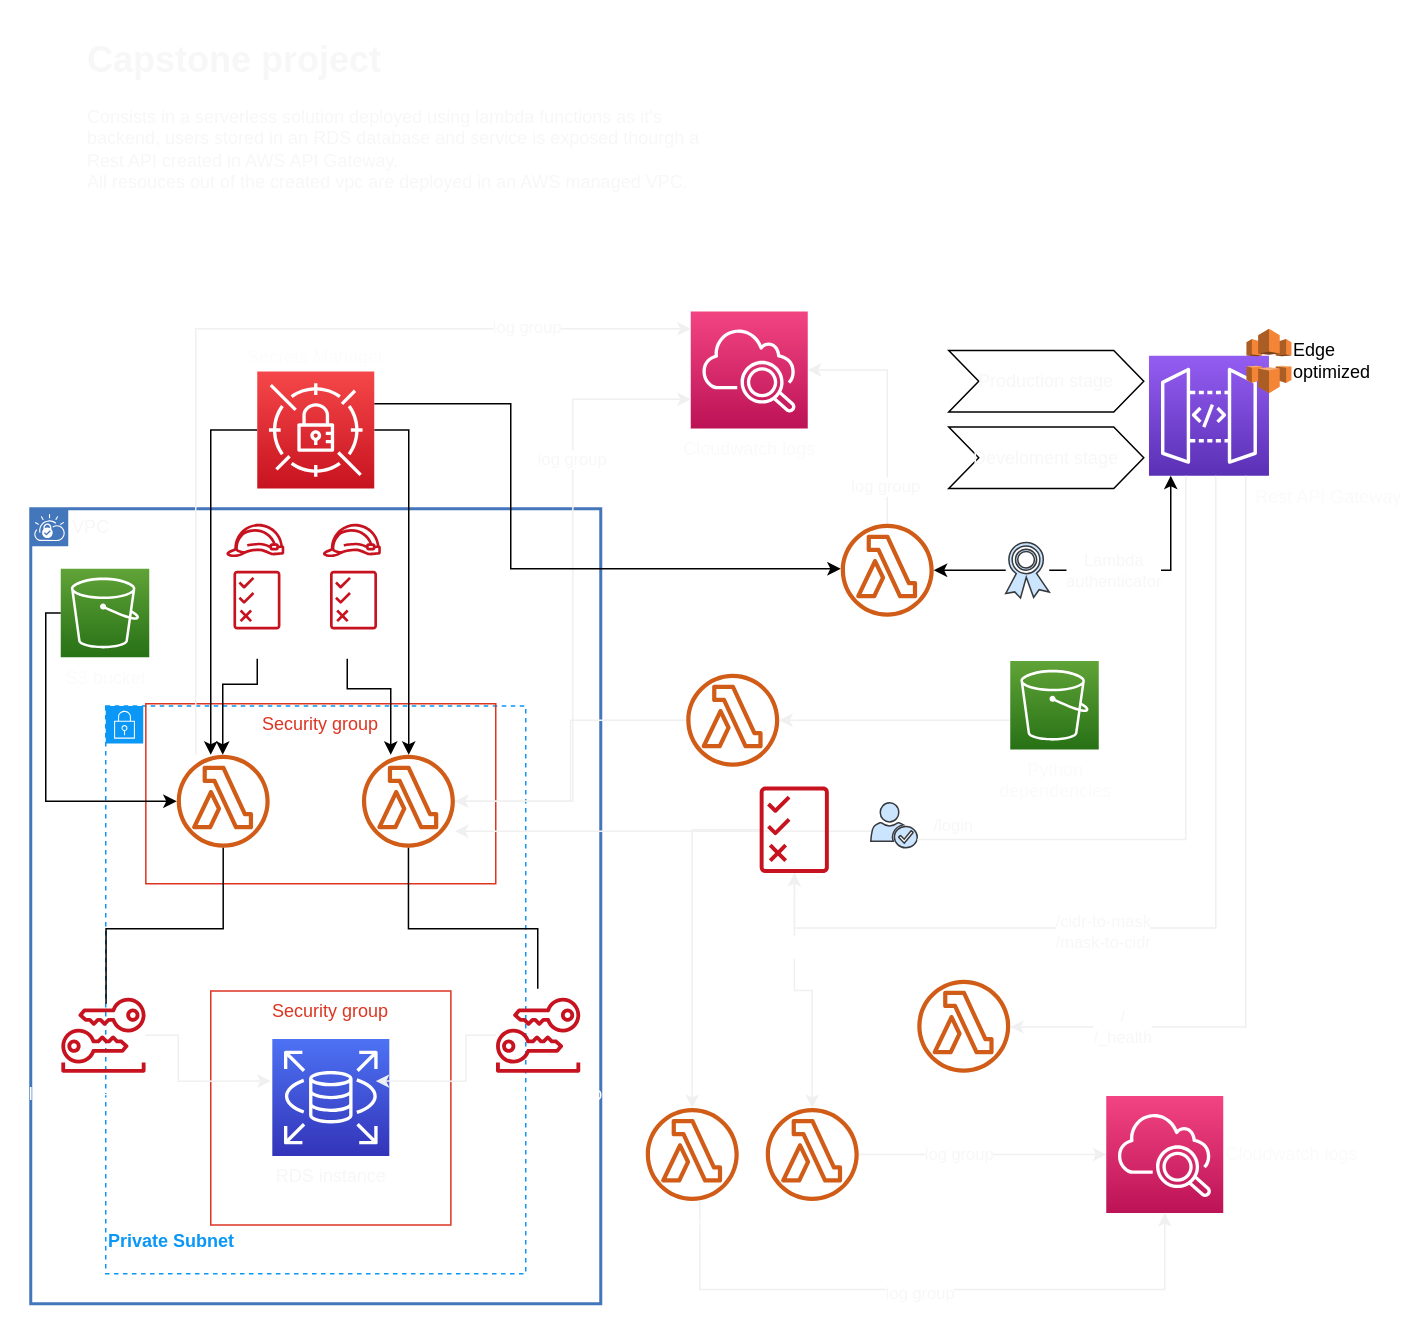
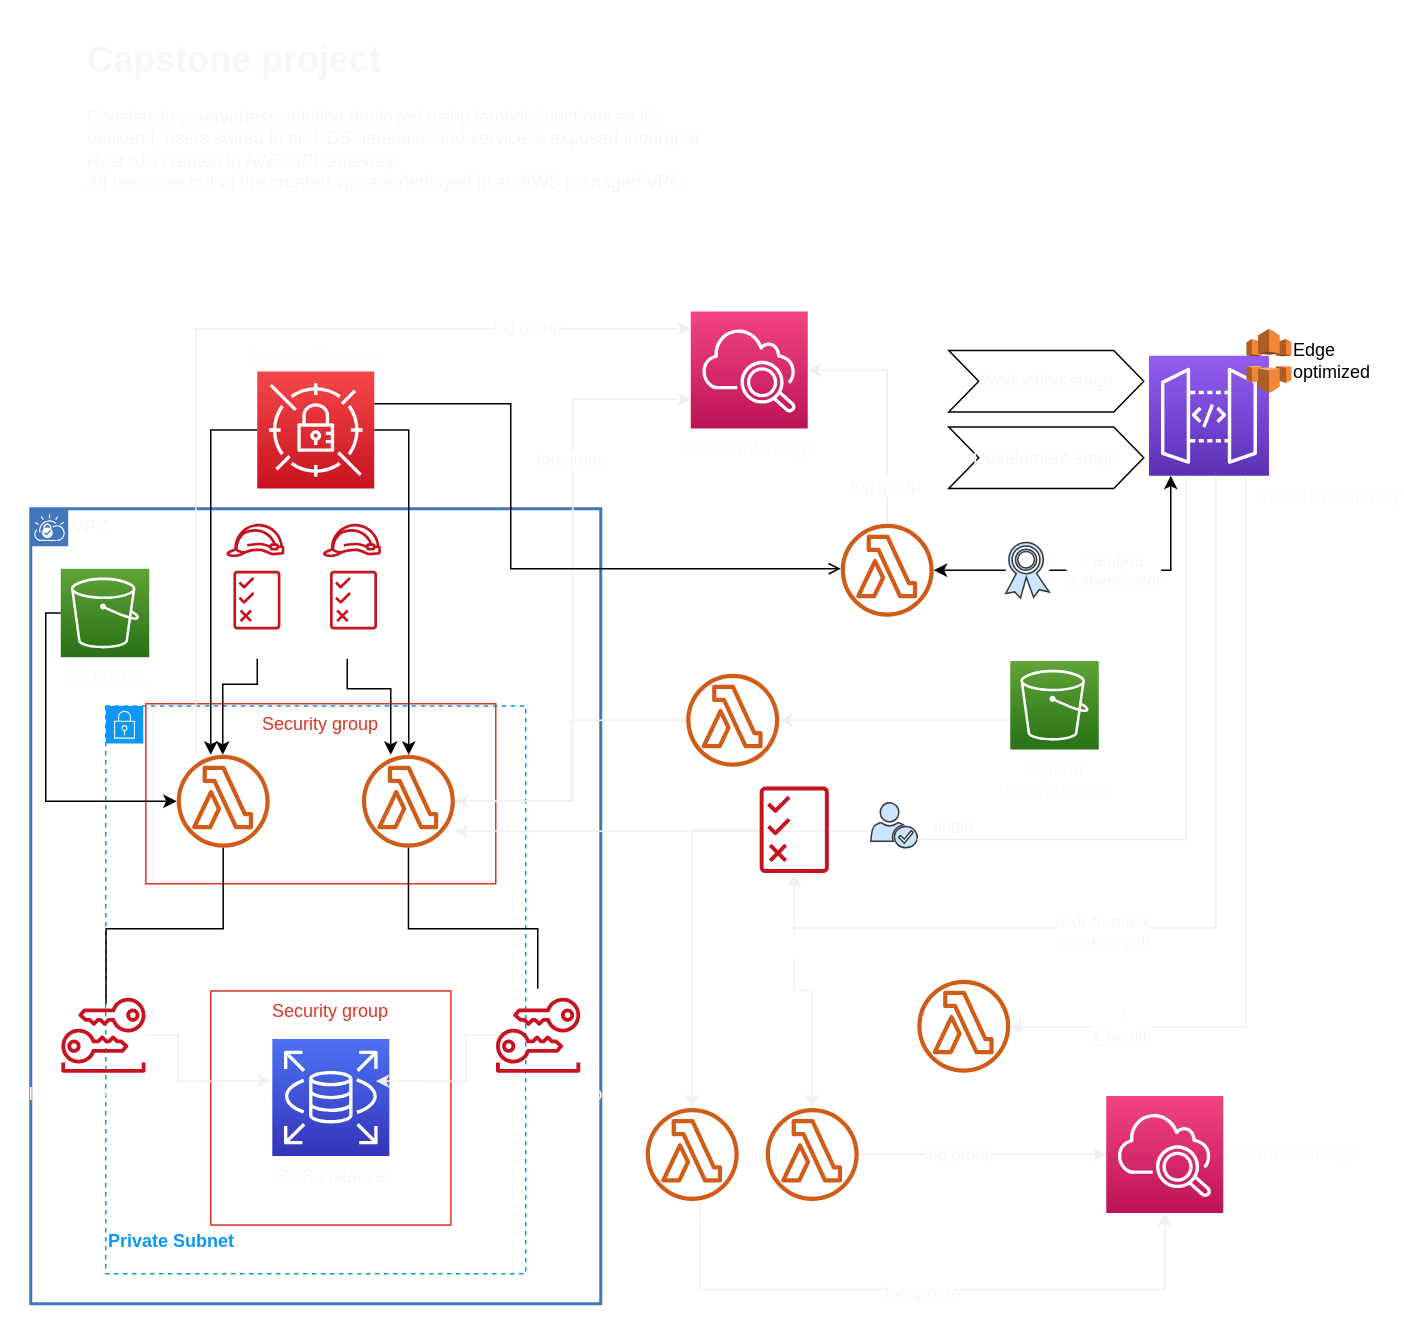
edge "Secrets Manager" -> "Authenticator": arrowhead classic -> open
